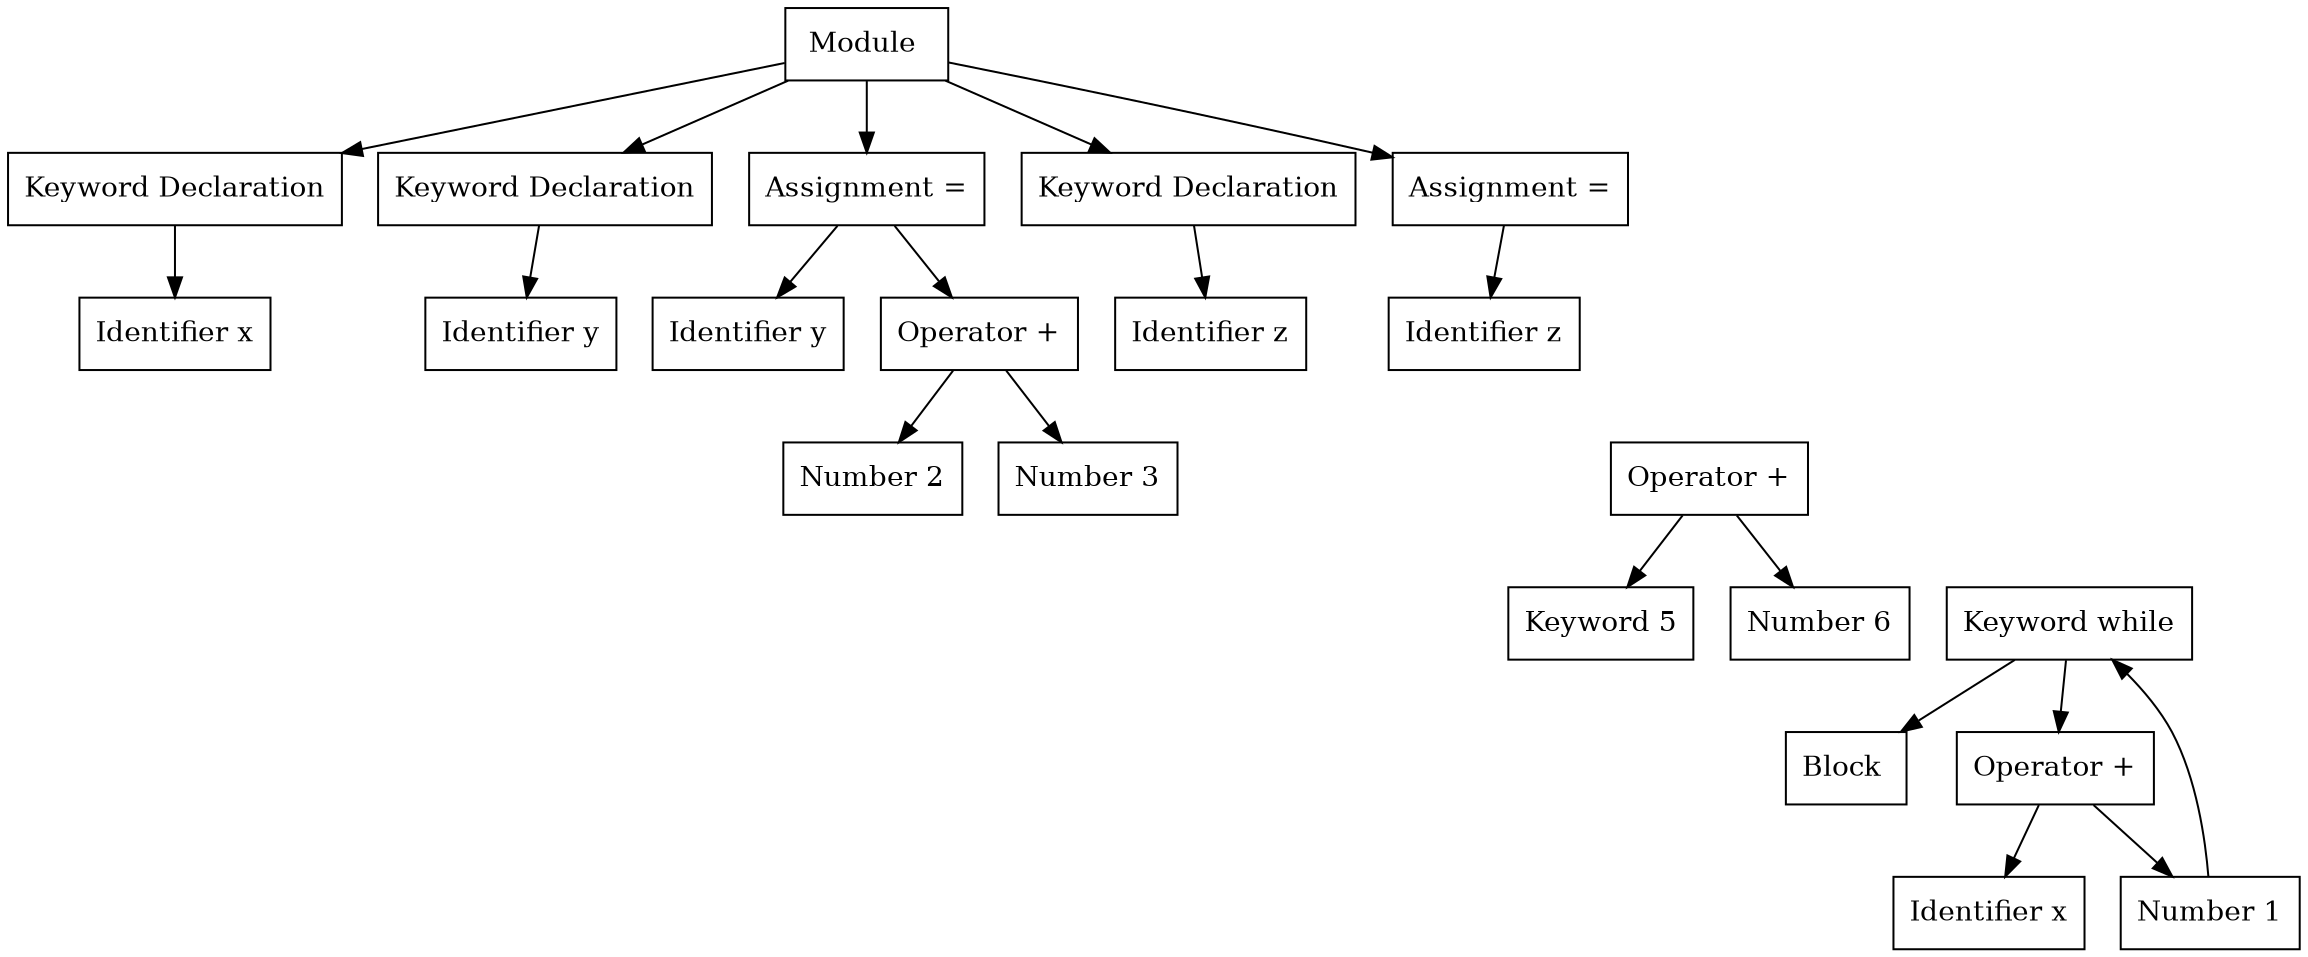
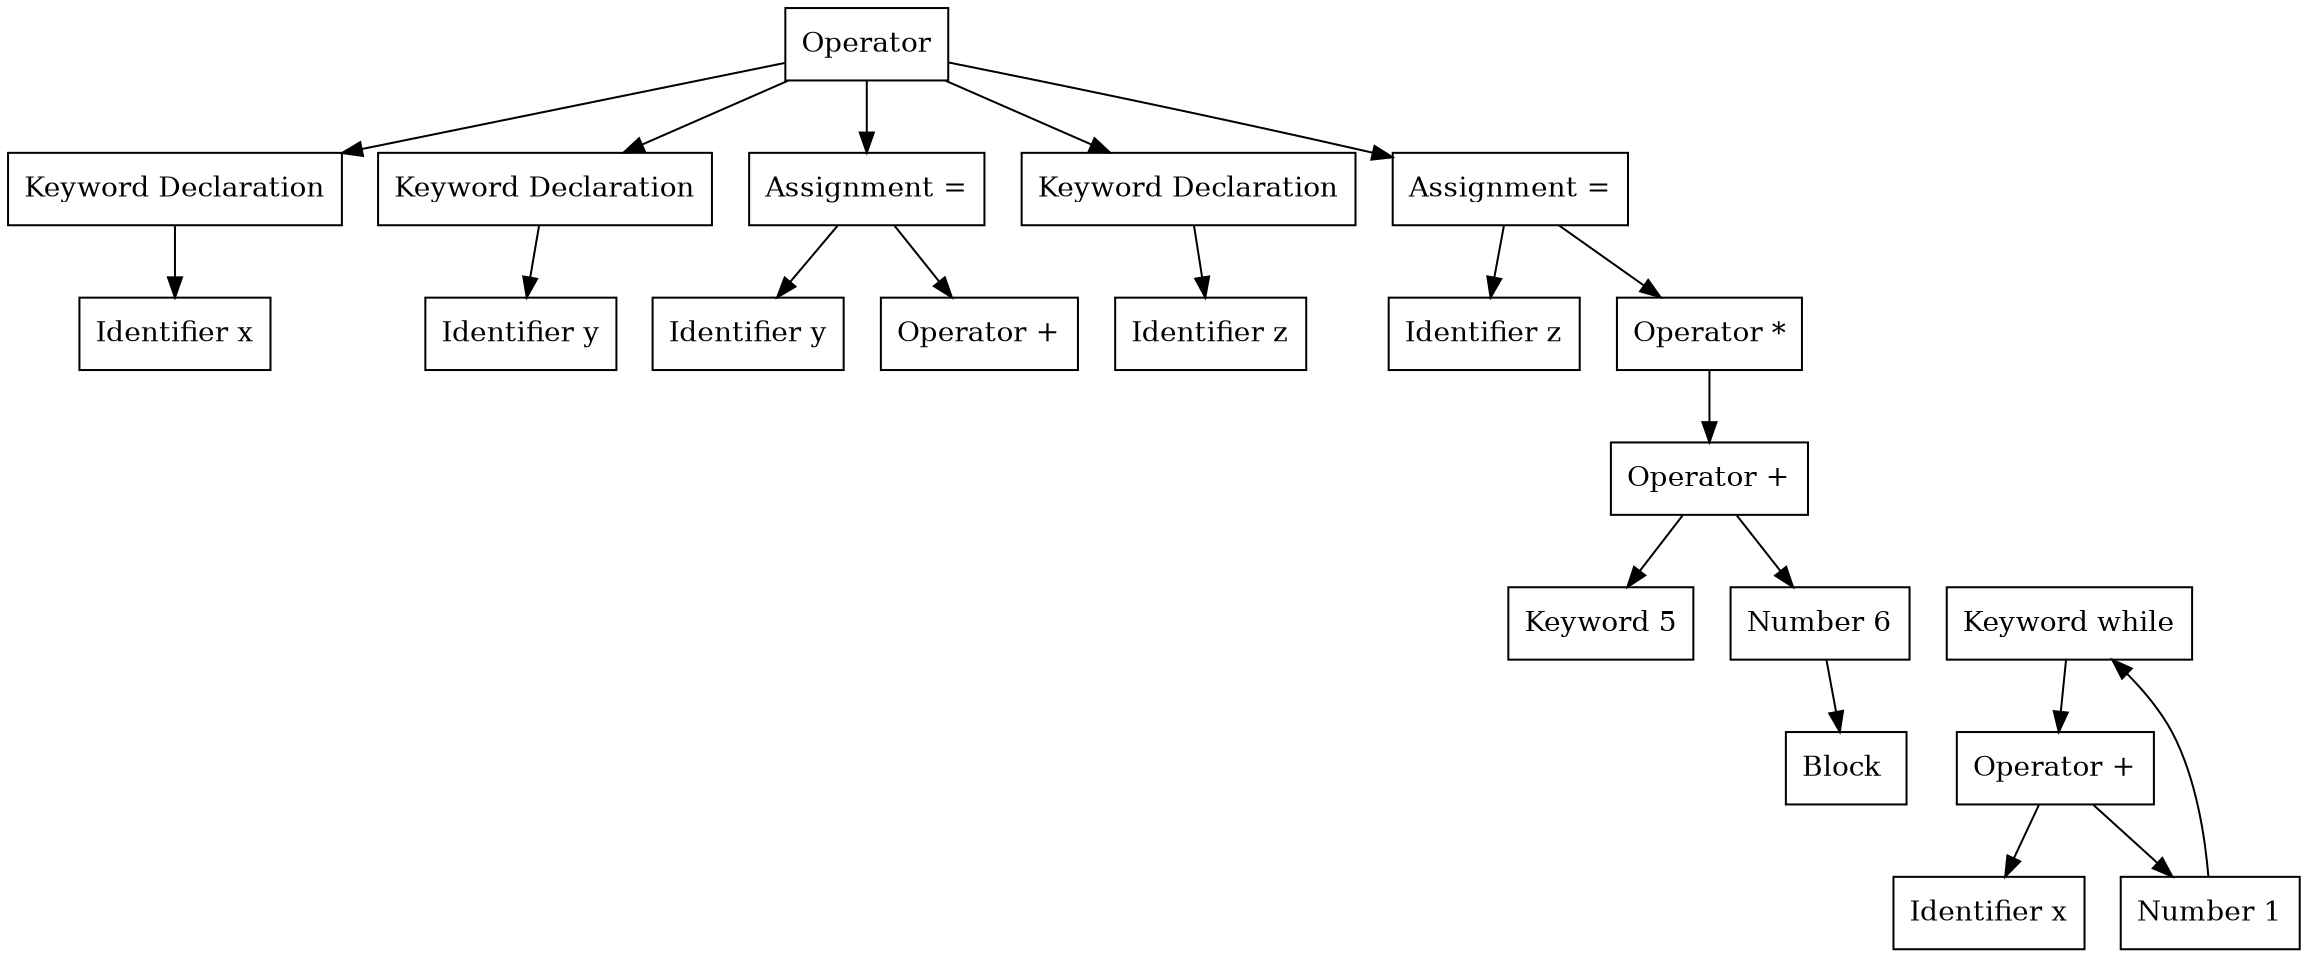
node "Module": label "Module" -> "Operator"
node "Operator *": added
node "Number 2": removed
node "Number 3": removed
edge "Keyword while" -> "Block": now "Number 6" -> "Block"
